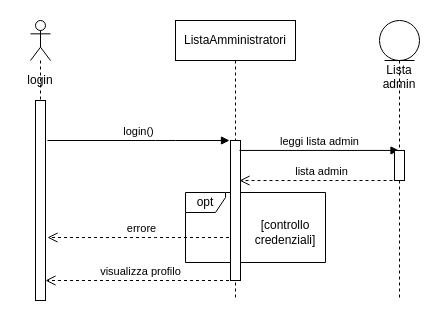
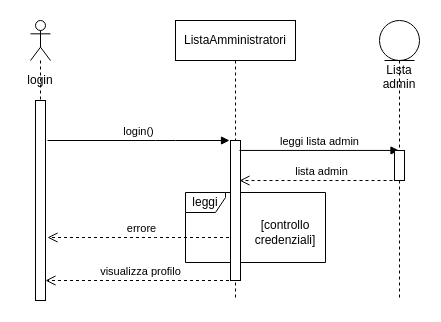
node "opt": label "opt" -> "leggi"
